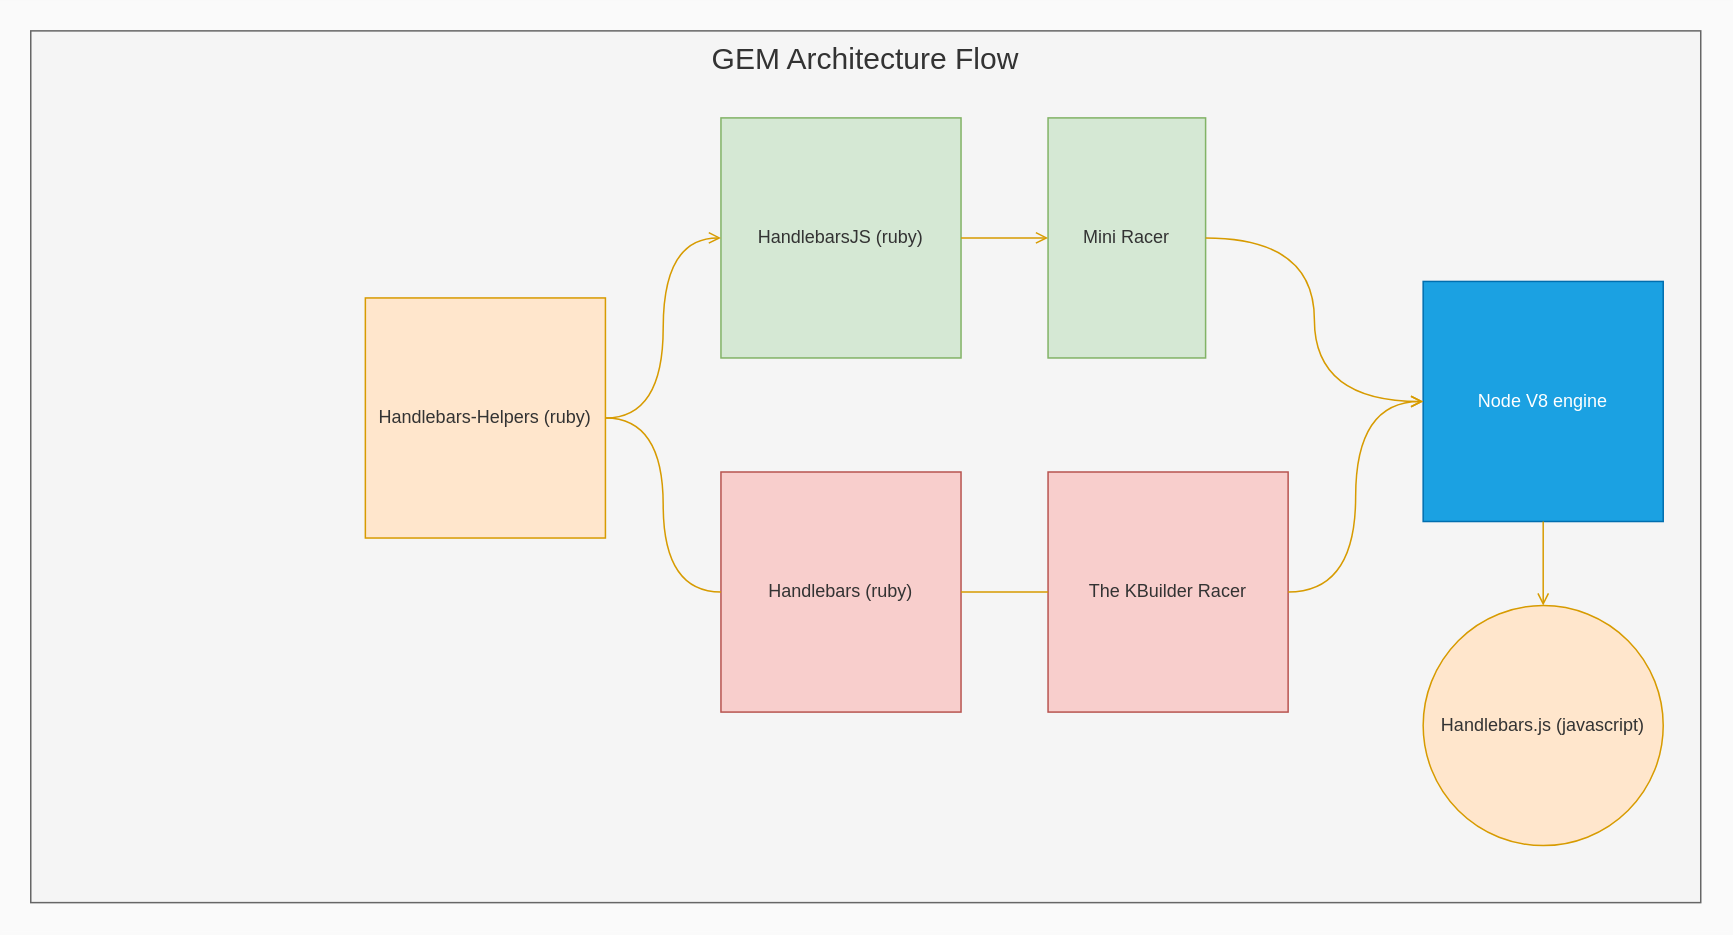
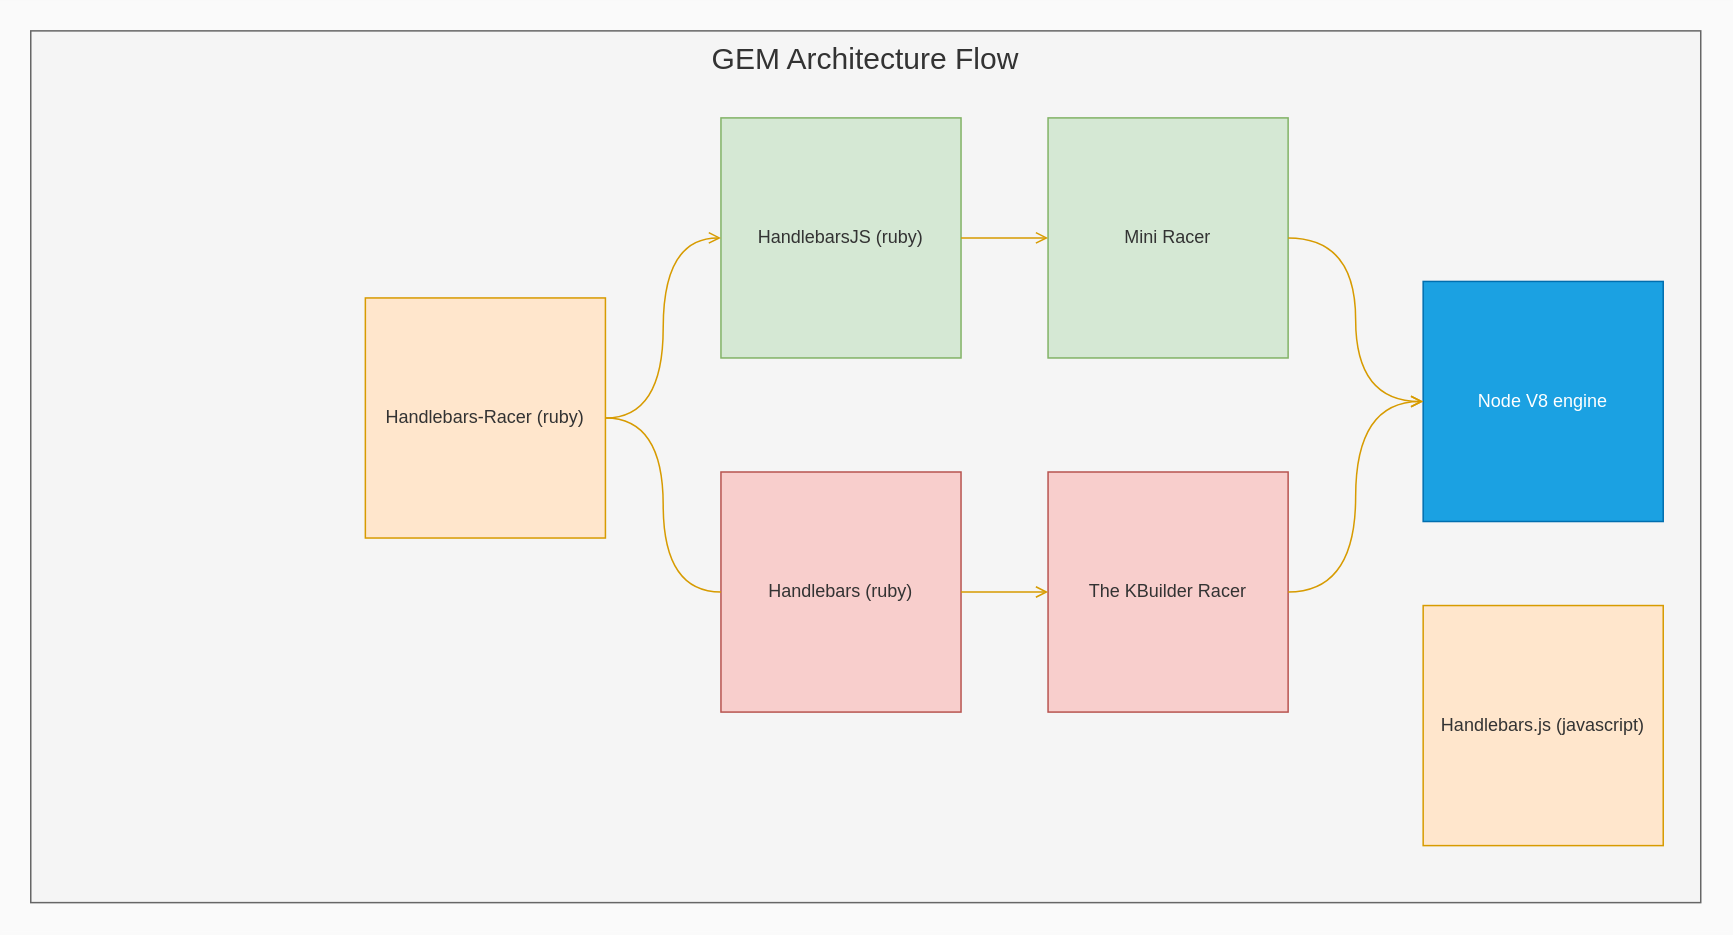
node "Mini Racer": size 158x240 -> 240x240
node "Handlebars-Helpers (ruby)": label "Handlebars-Helpers (ruby)" -> "Handlebars-Racer (ruby)"
edge "Node V8 engine" -> "Handlebars.js (javascript)": removed
edge "Handlebars (ruby)" -- "The KBuilder Racer": arrowhead none -> open
node "Handlebars.js (javascript)": shape ellipse -> rectangle
